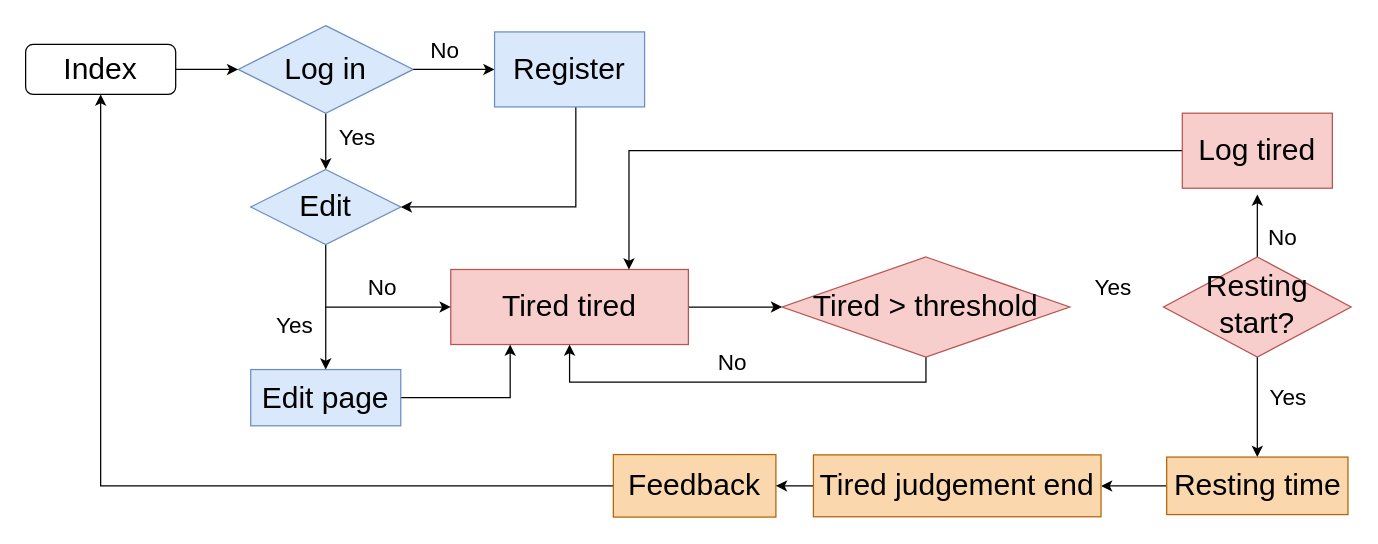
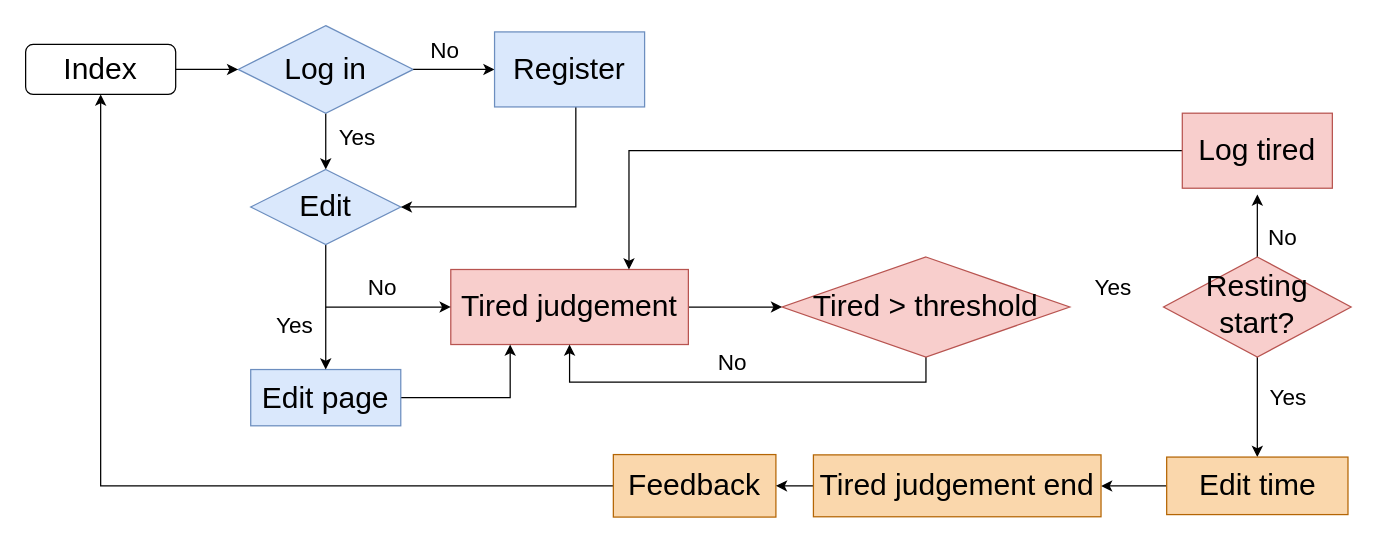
node "Tired tired": label "Tired tired" -> "Tired judgement"
node "Resting time": label "Resting time" -> "Edit time"
